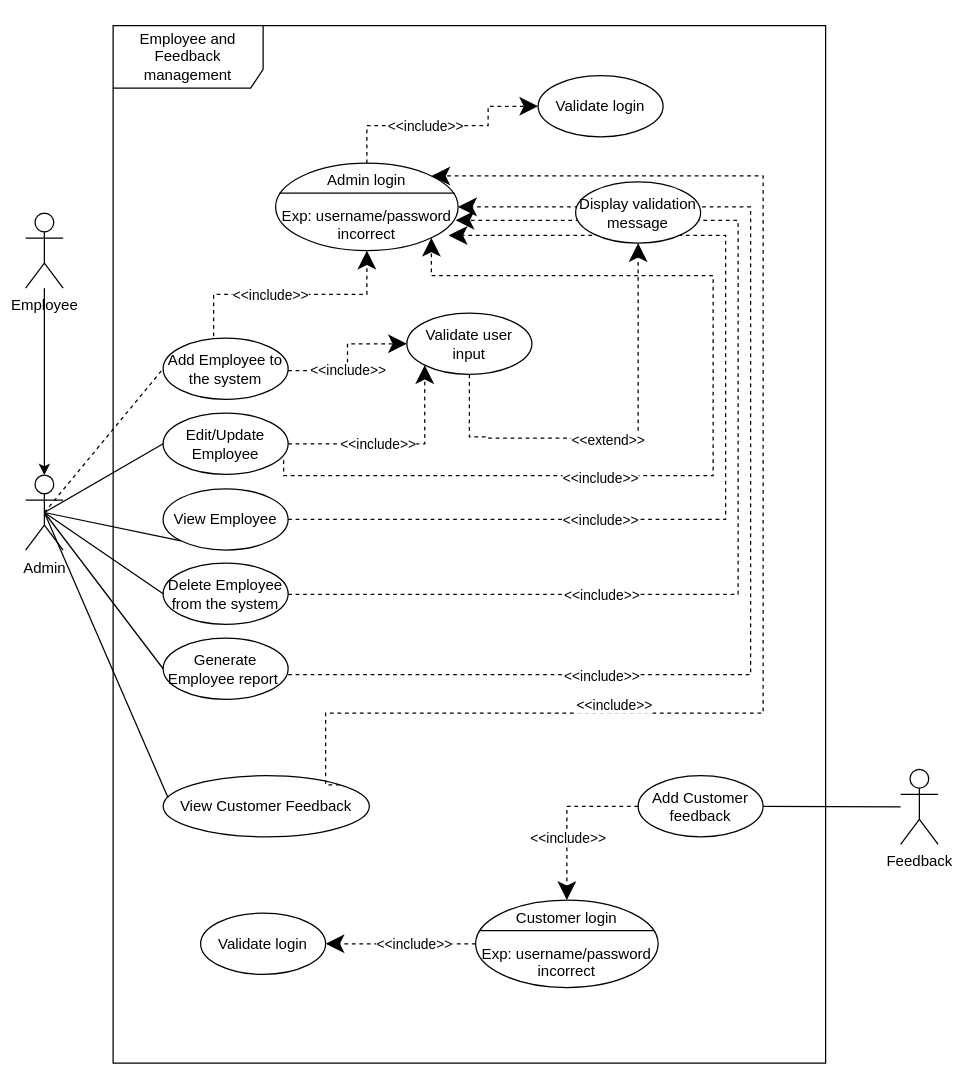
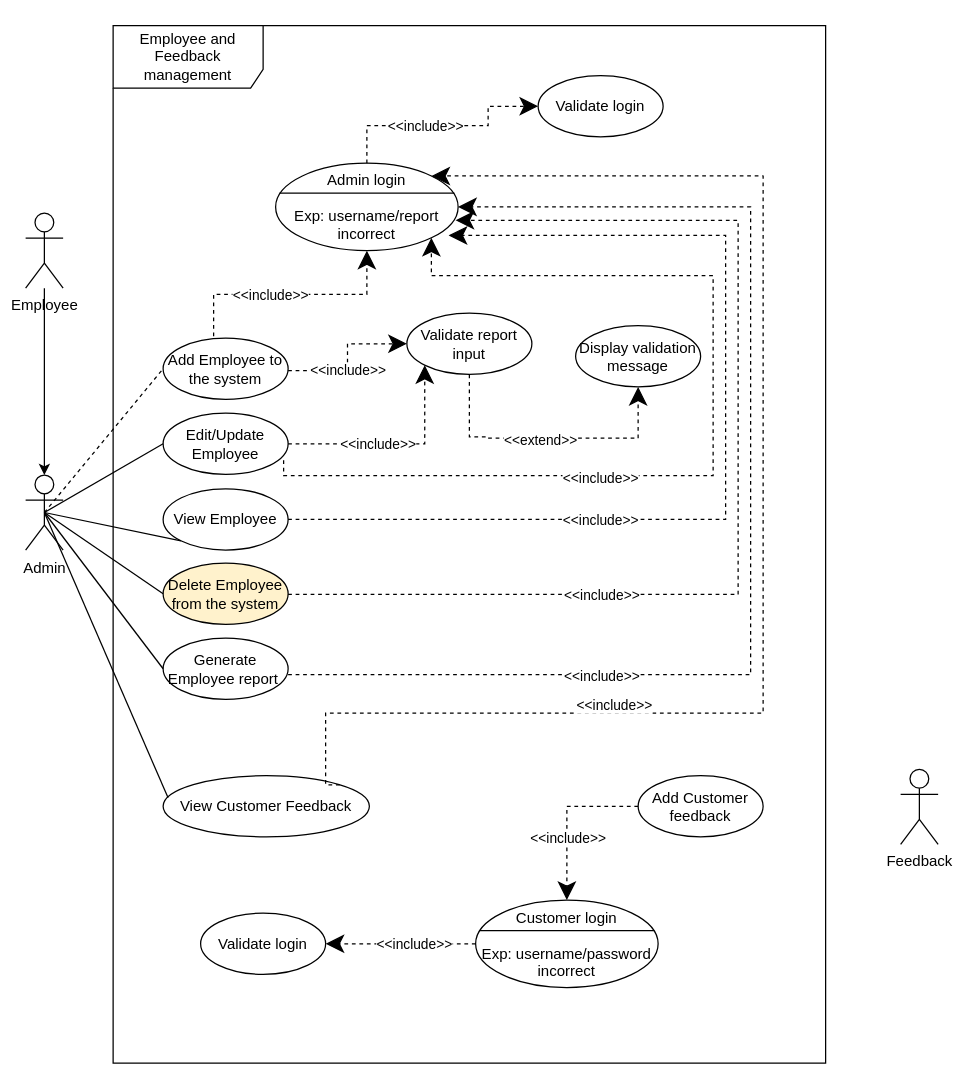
node "Admin login Exp: username/password incorrect": label "Admin login Exp: username/password incorrect" -> "Admin login Exp: username/report incorrect"
node "Display validation message": moved (638, 213) -> (638, 356)
node "Validate user input": label "Validate user input" -> "Validate report input"
node "Delete Employee from the system": fillcolor #ffffff -> #fff2cc
edge "Add Customer feedback" -- "Feedback": removed
